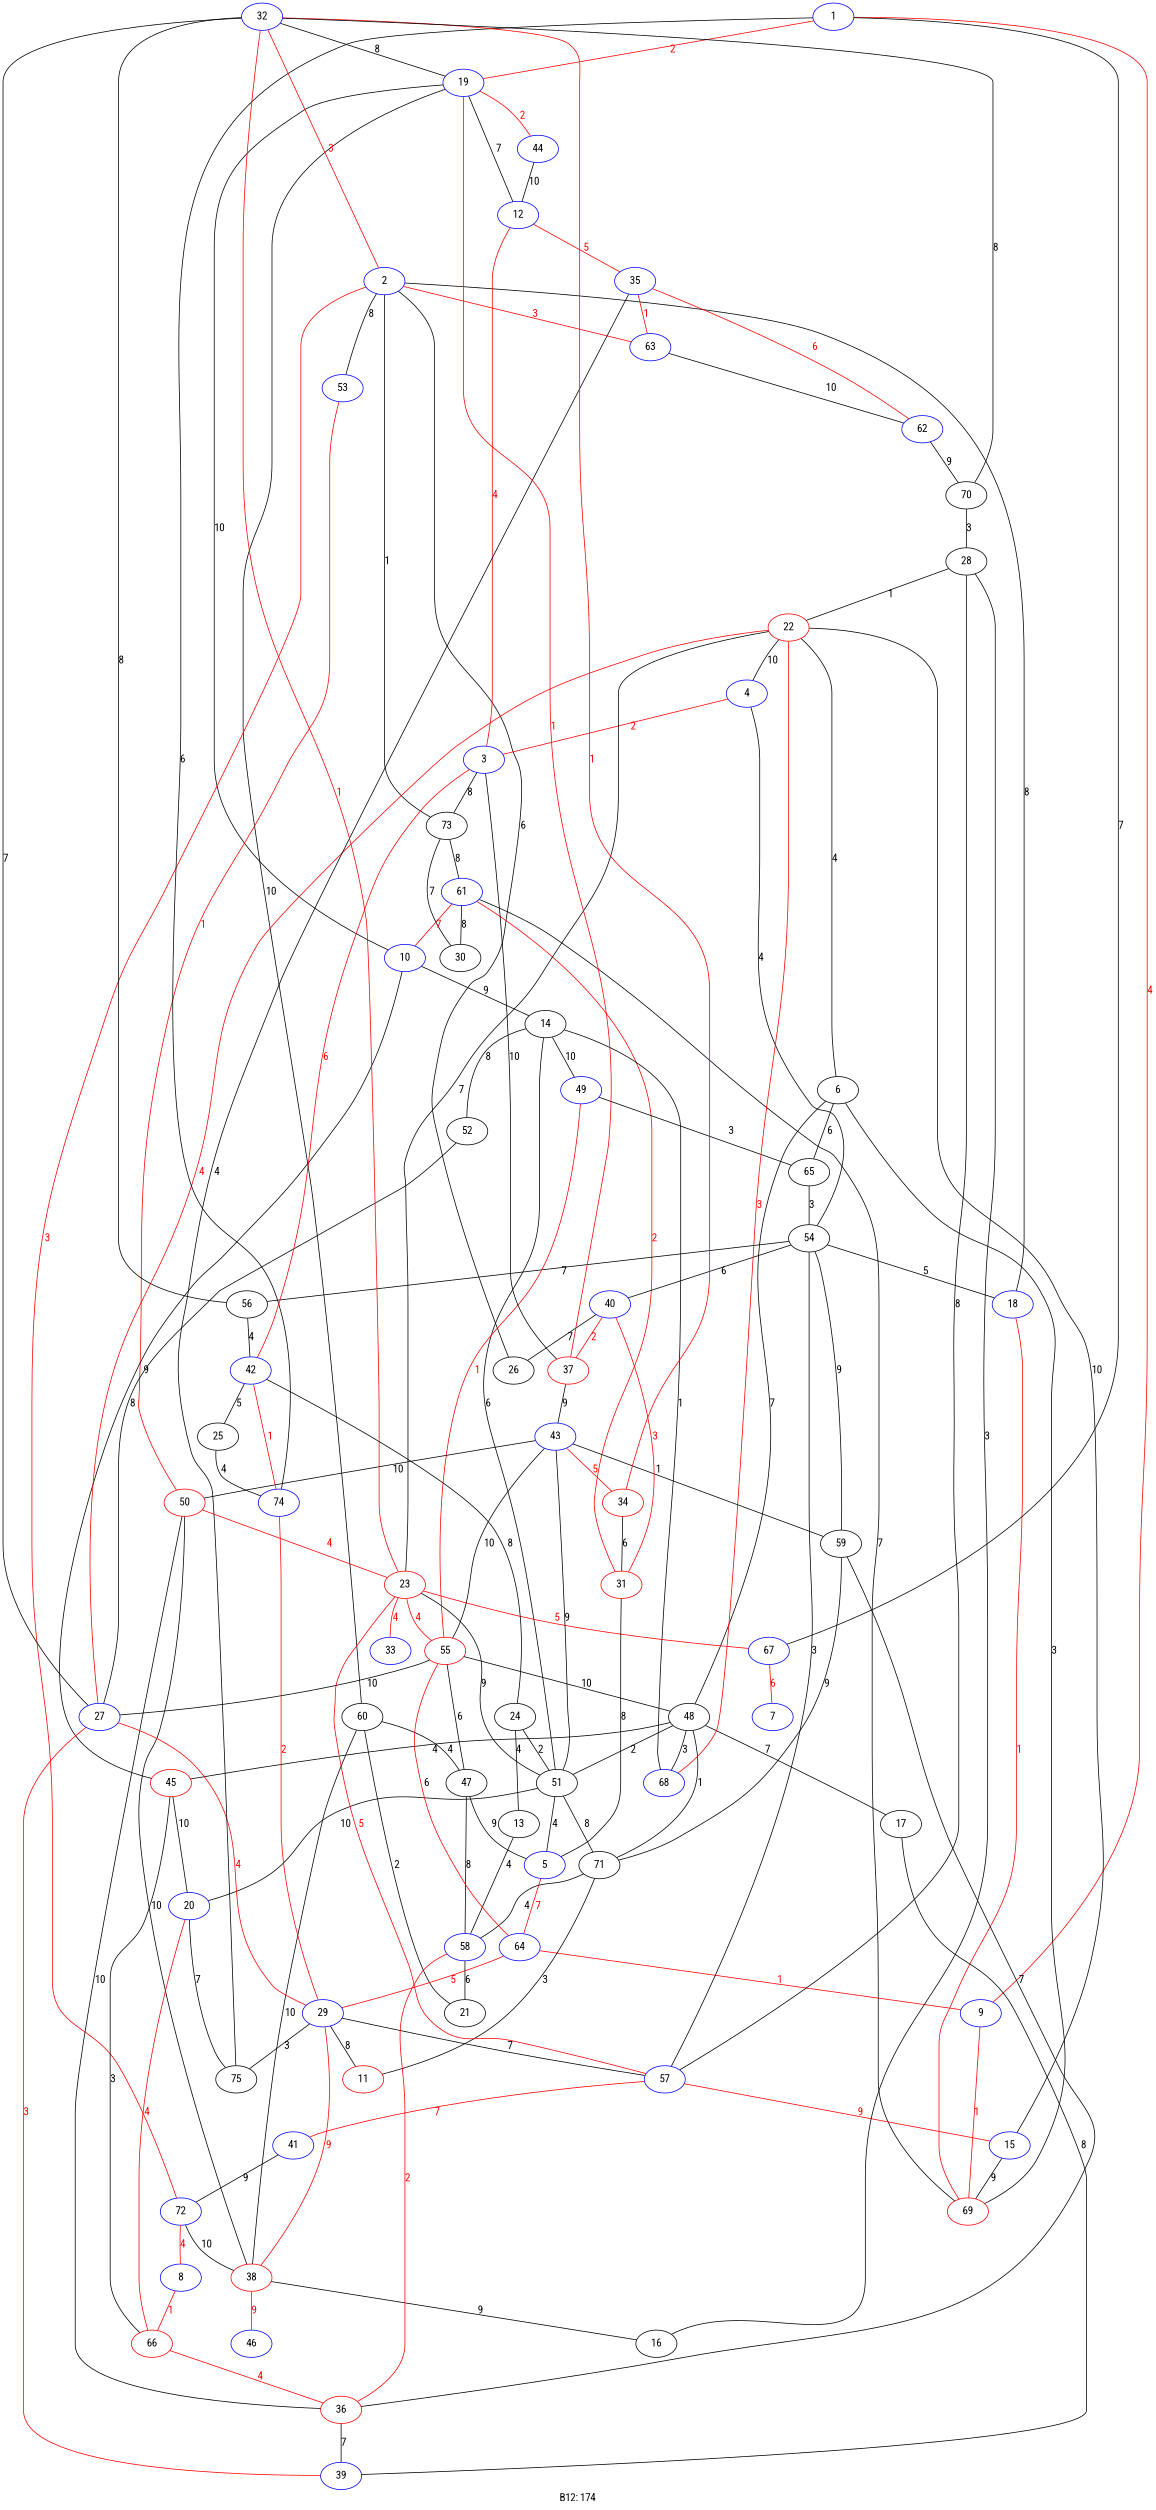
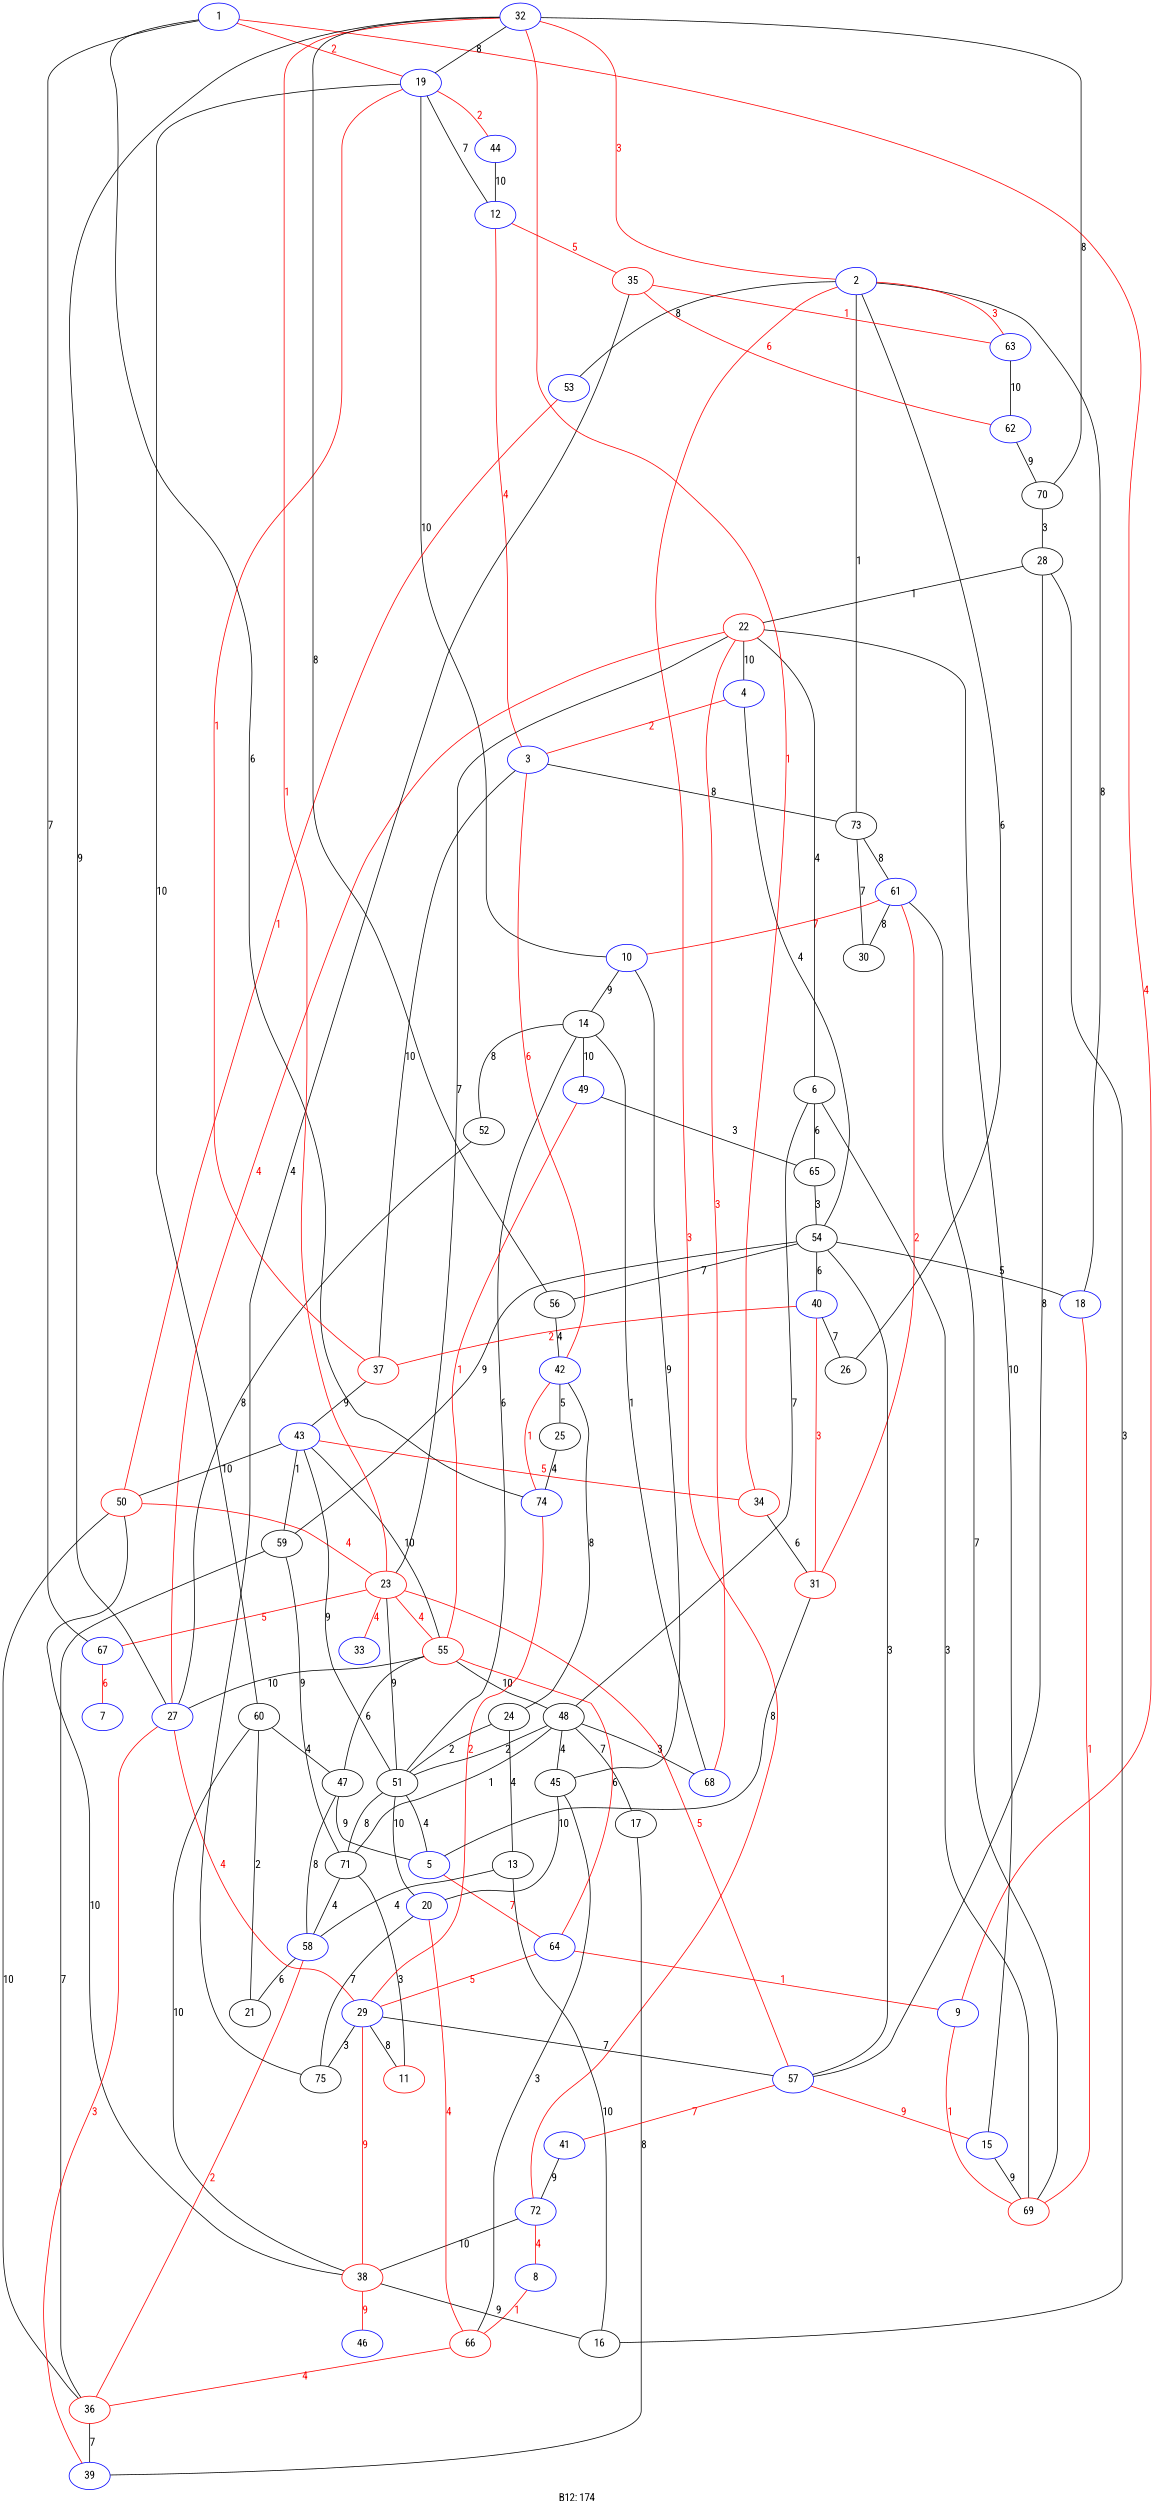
node "35": color blue -> red
edge "32" -- "27": label "7" -> "9"
node "45": color red -> black
edge "13" -- "16": added, label "10"
